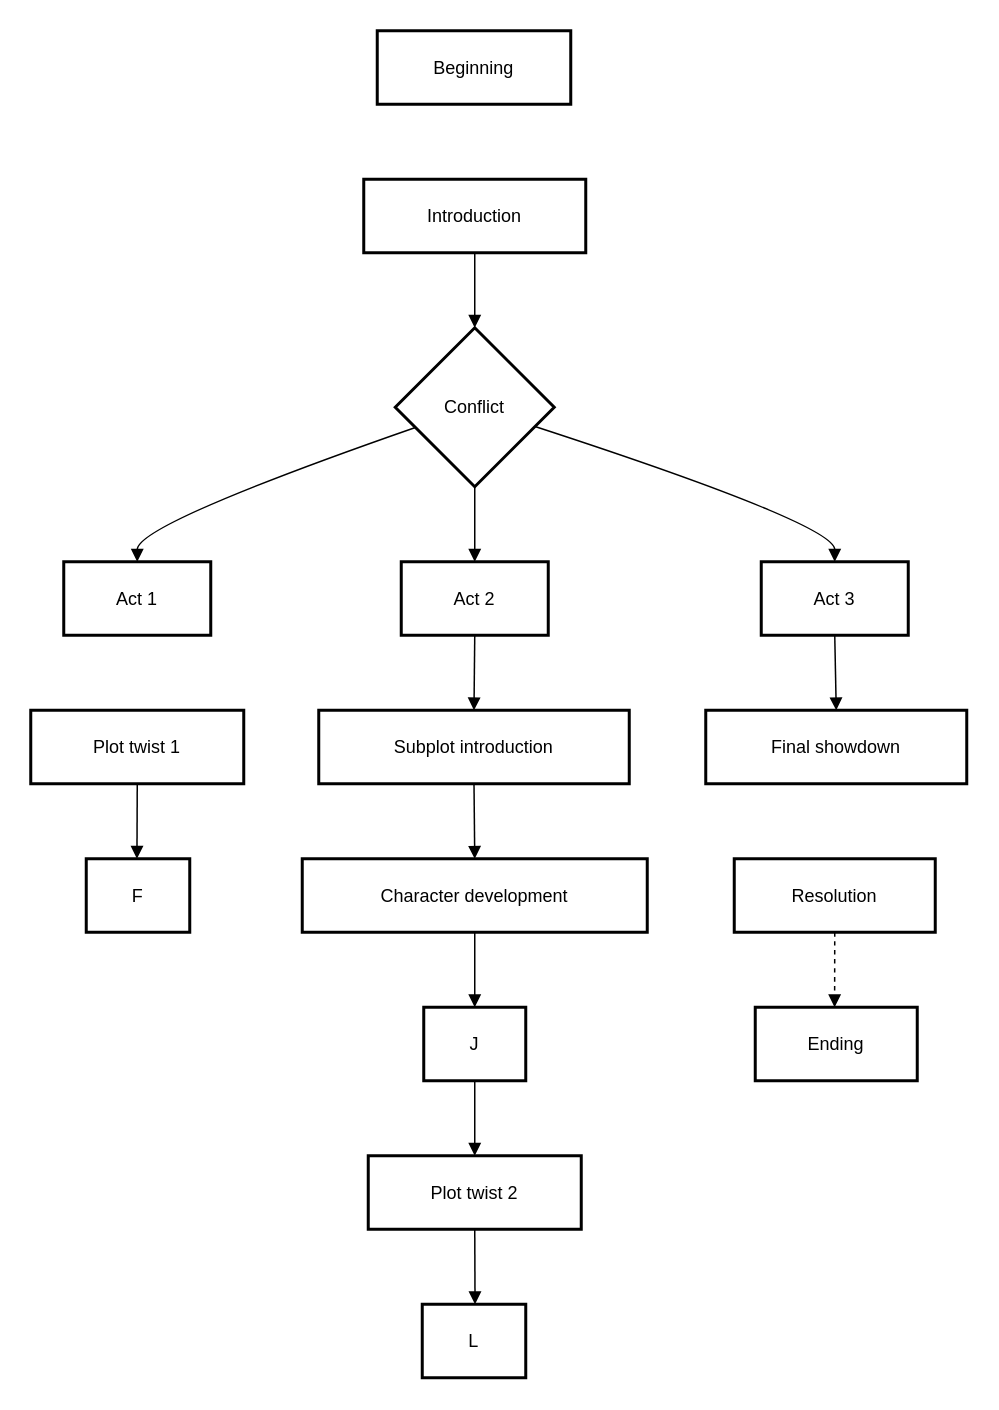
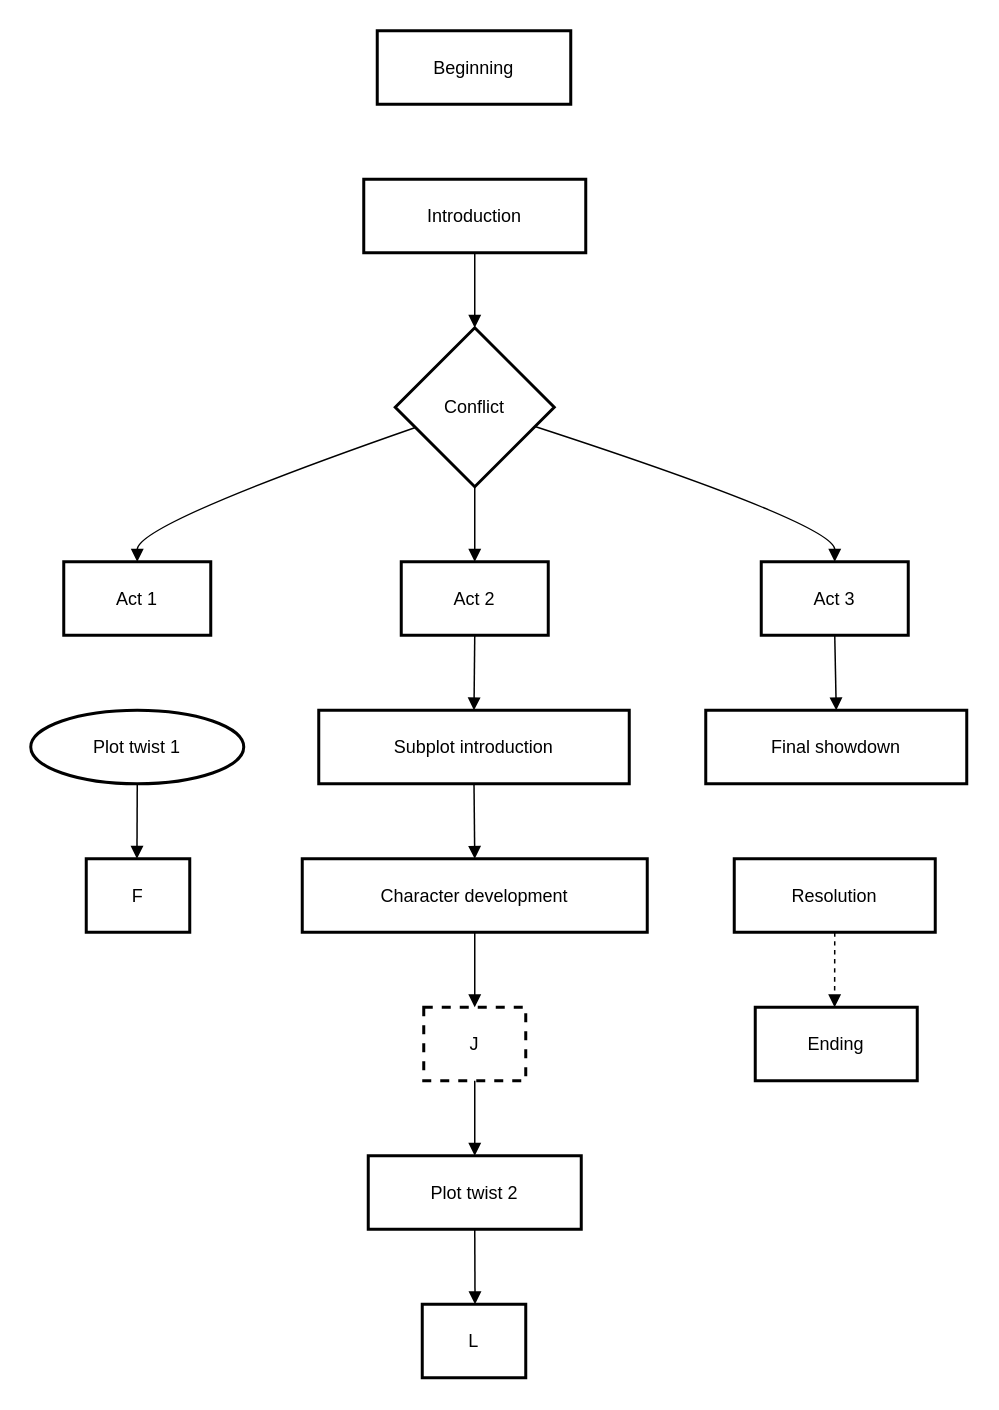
node "Plot twist 1": shape rectangle -> ellipse
node "J": style solid -> dashed
